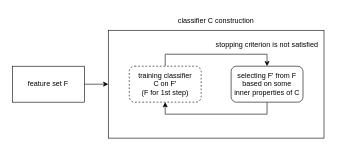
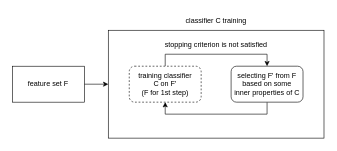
node "classifier C construction": label "classifier C construction" -> "classifier C training"
node "stopping criterion is not satisfied": moved (267, 45) -> (216, 45)
